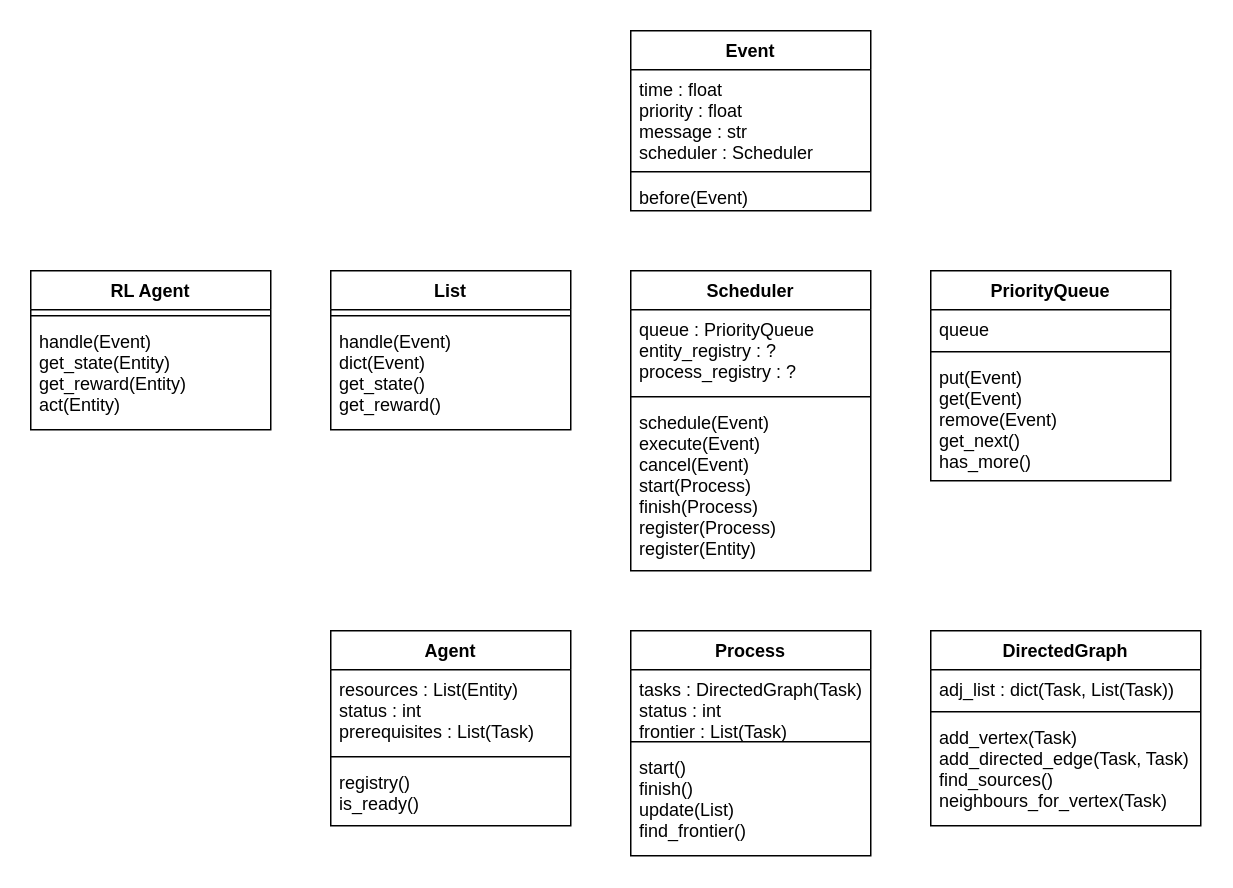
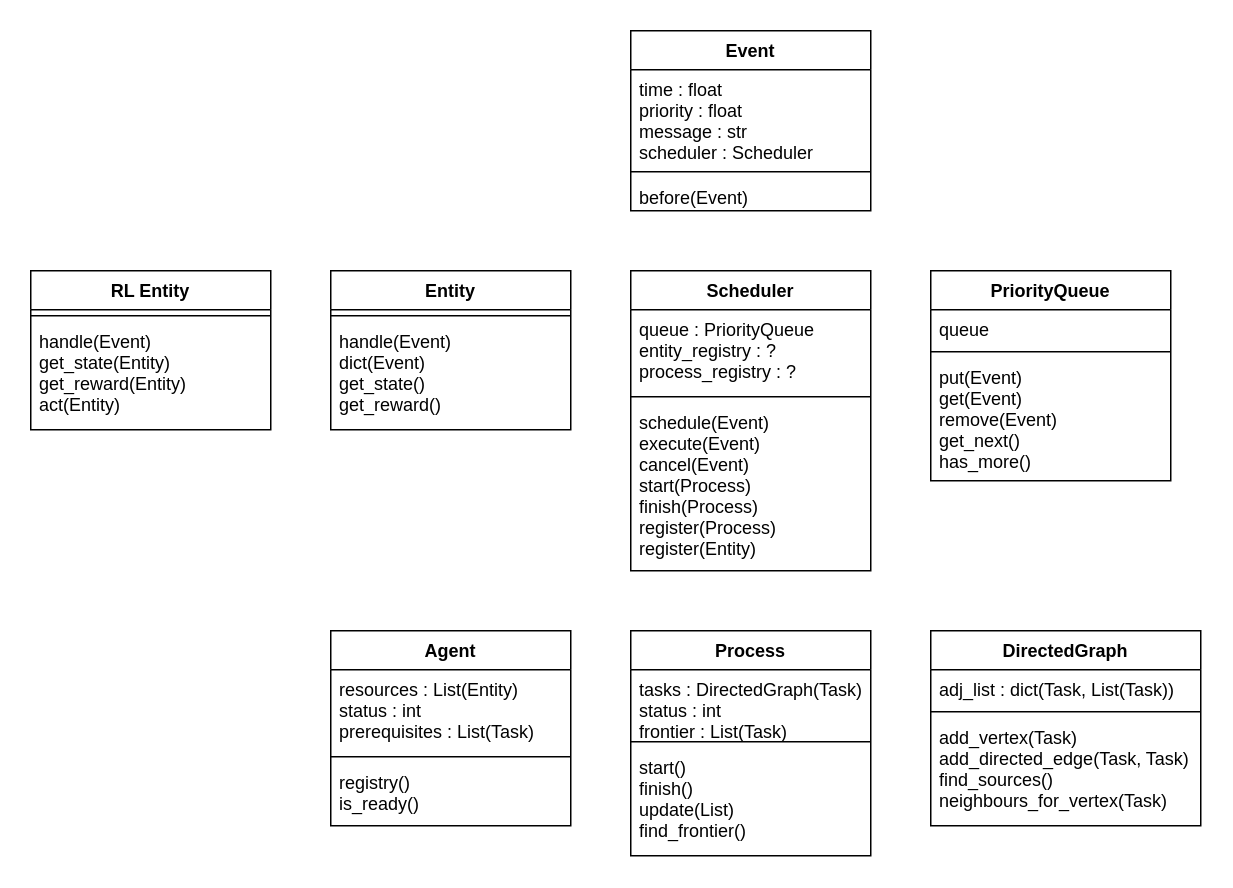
node "RL Agent": label "RL Agent" -> "RL Entity"
node "List": label "List" -> "Entity"
